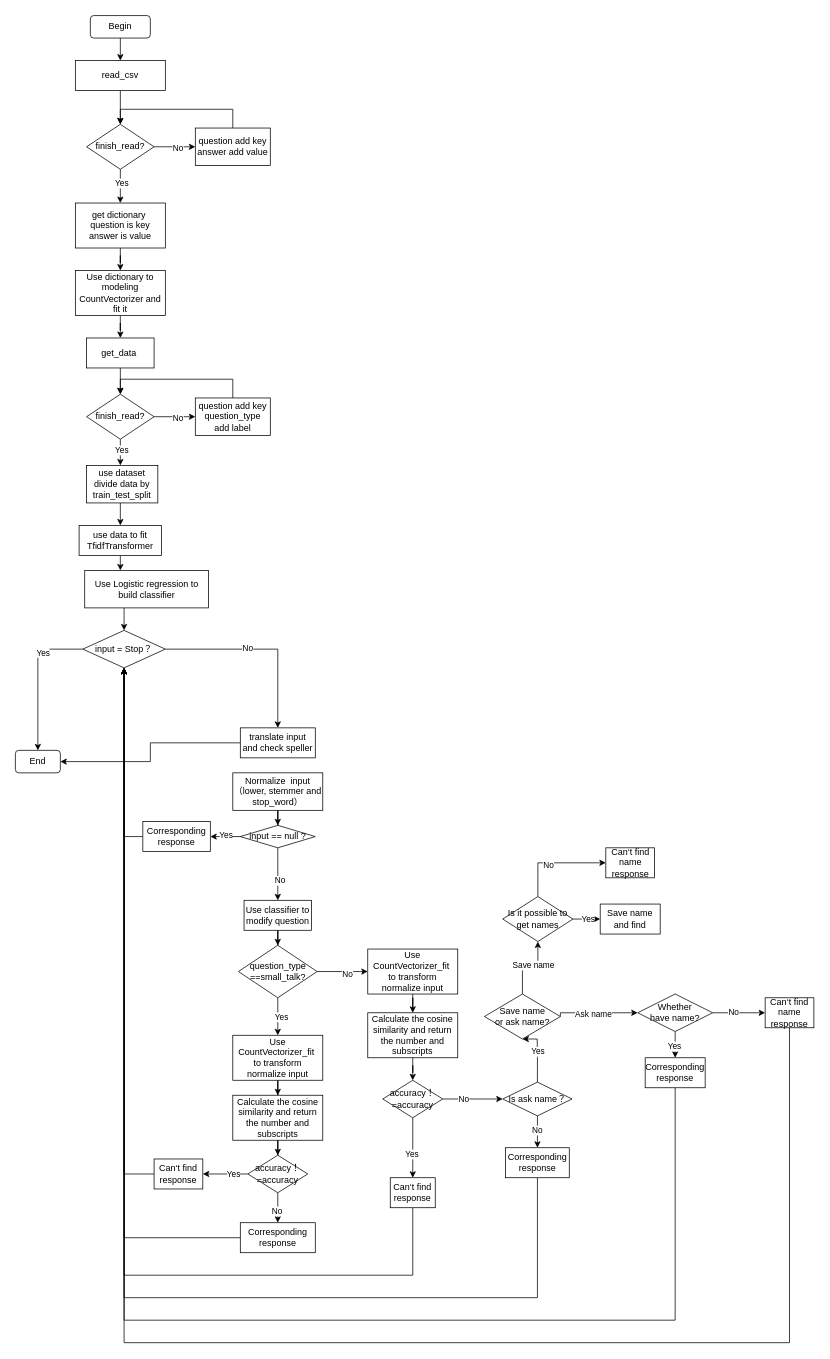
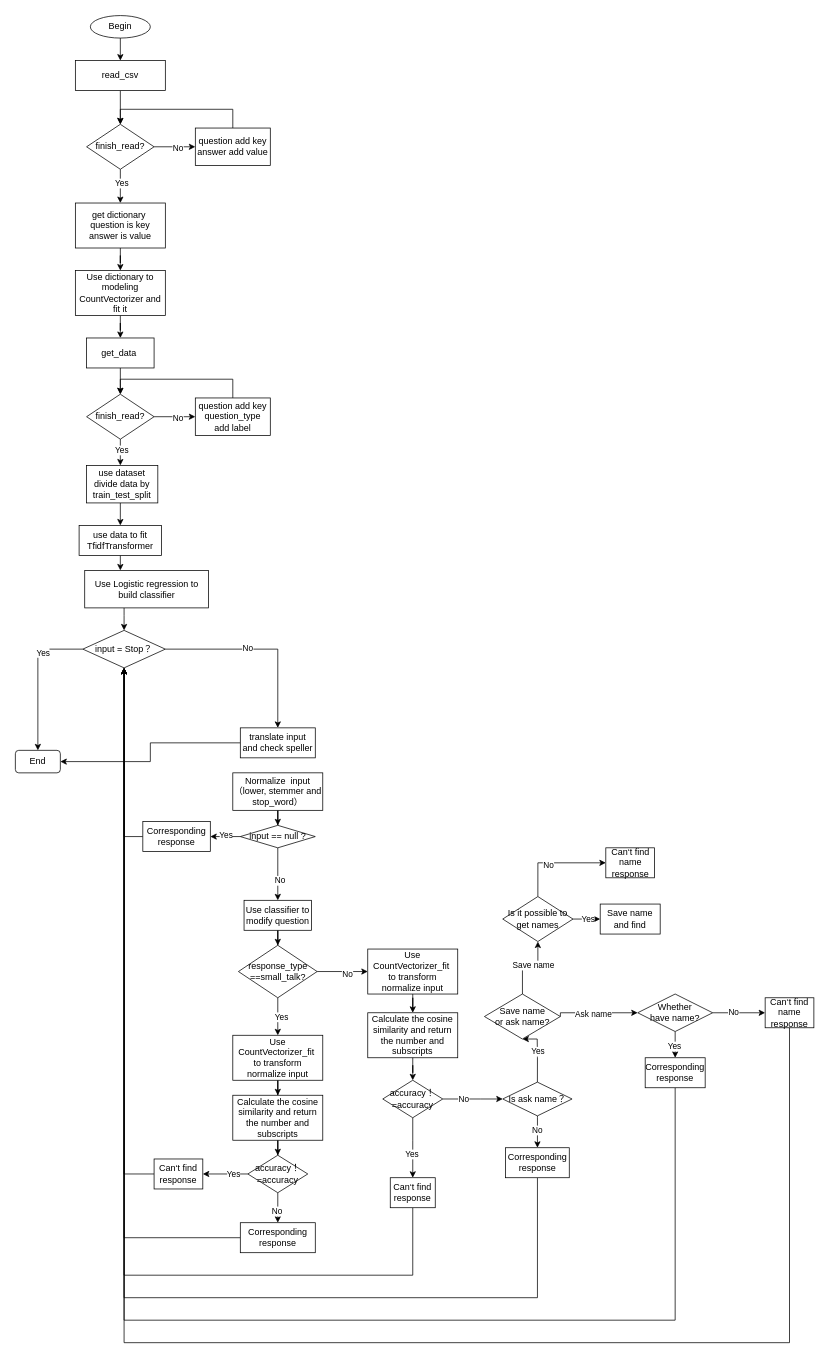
node "Begin": shape rounded rectangle -> ellipse
node "question_type ==small_talk?": label "question_type ==small_talk?" -> "response_type ==small_talk?"
